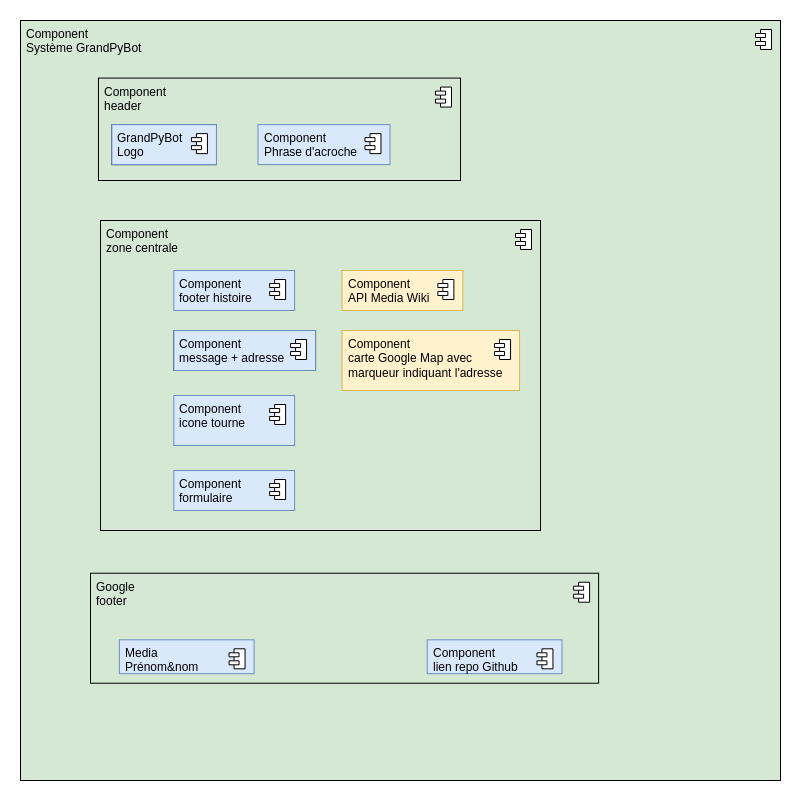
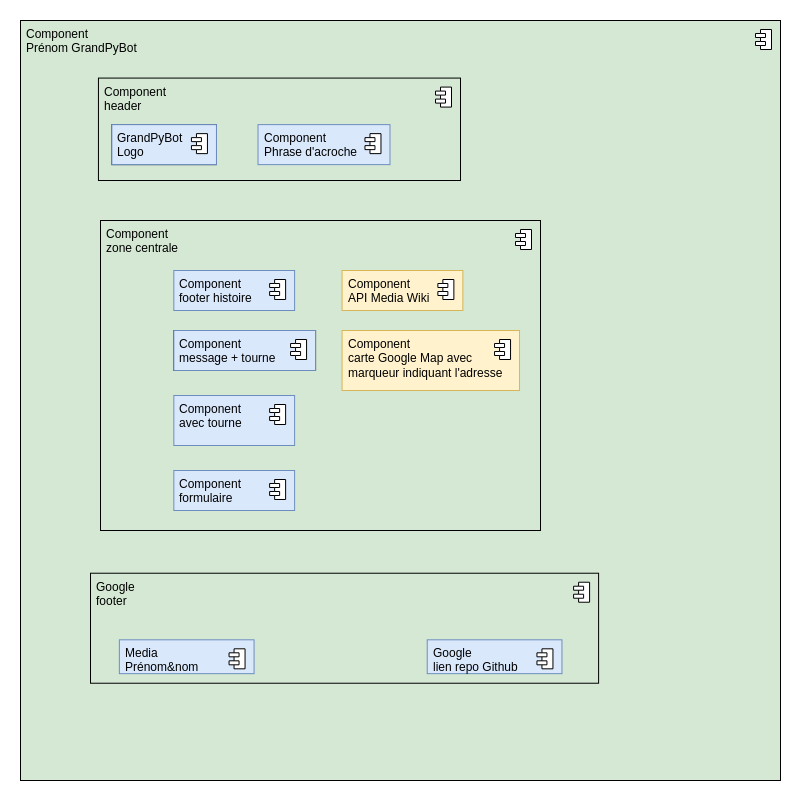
node "Component Système GrandPyBot": label "Component Système GrandPyBot" -> "Component Prénom GrandPyBot"
node "Component message + adresse": label "Component message + adresse" -> "Component message + tourne"
node "Component icone tourne": label "Component icone tourne" -> "Component avec tourne"
node "Component lien repo Github": label "Component lien repo Github" -> "Google lien repo Github"
